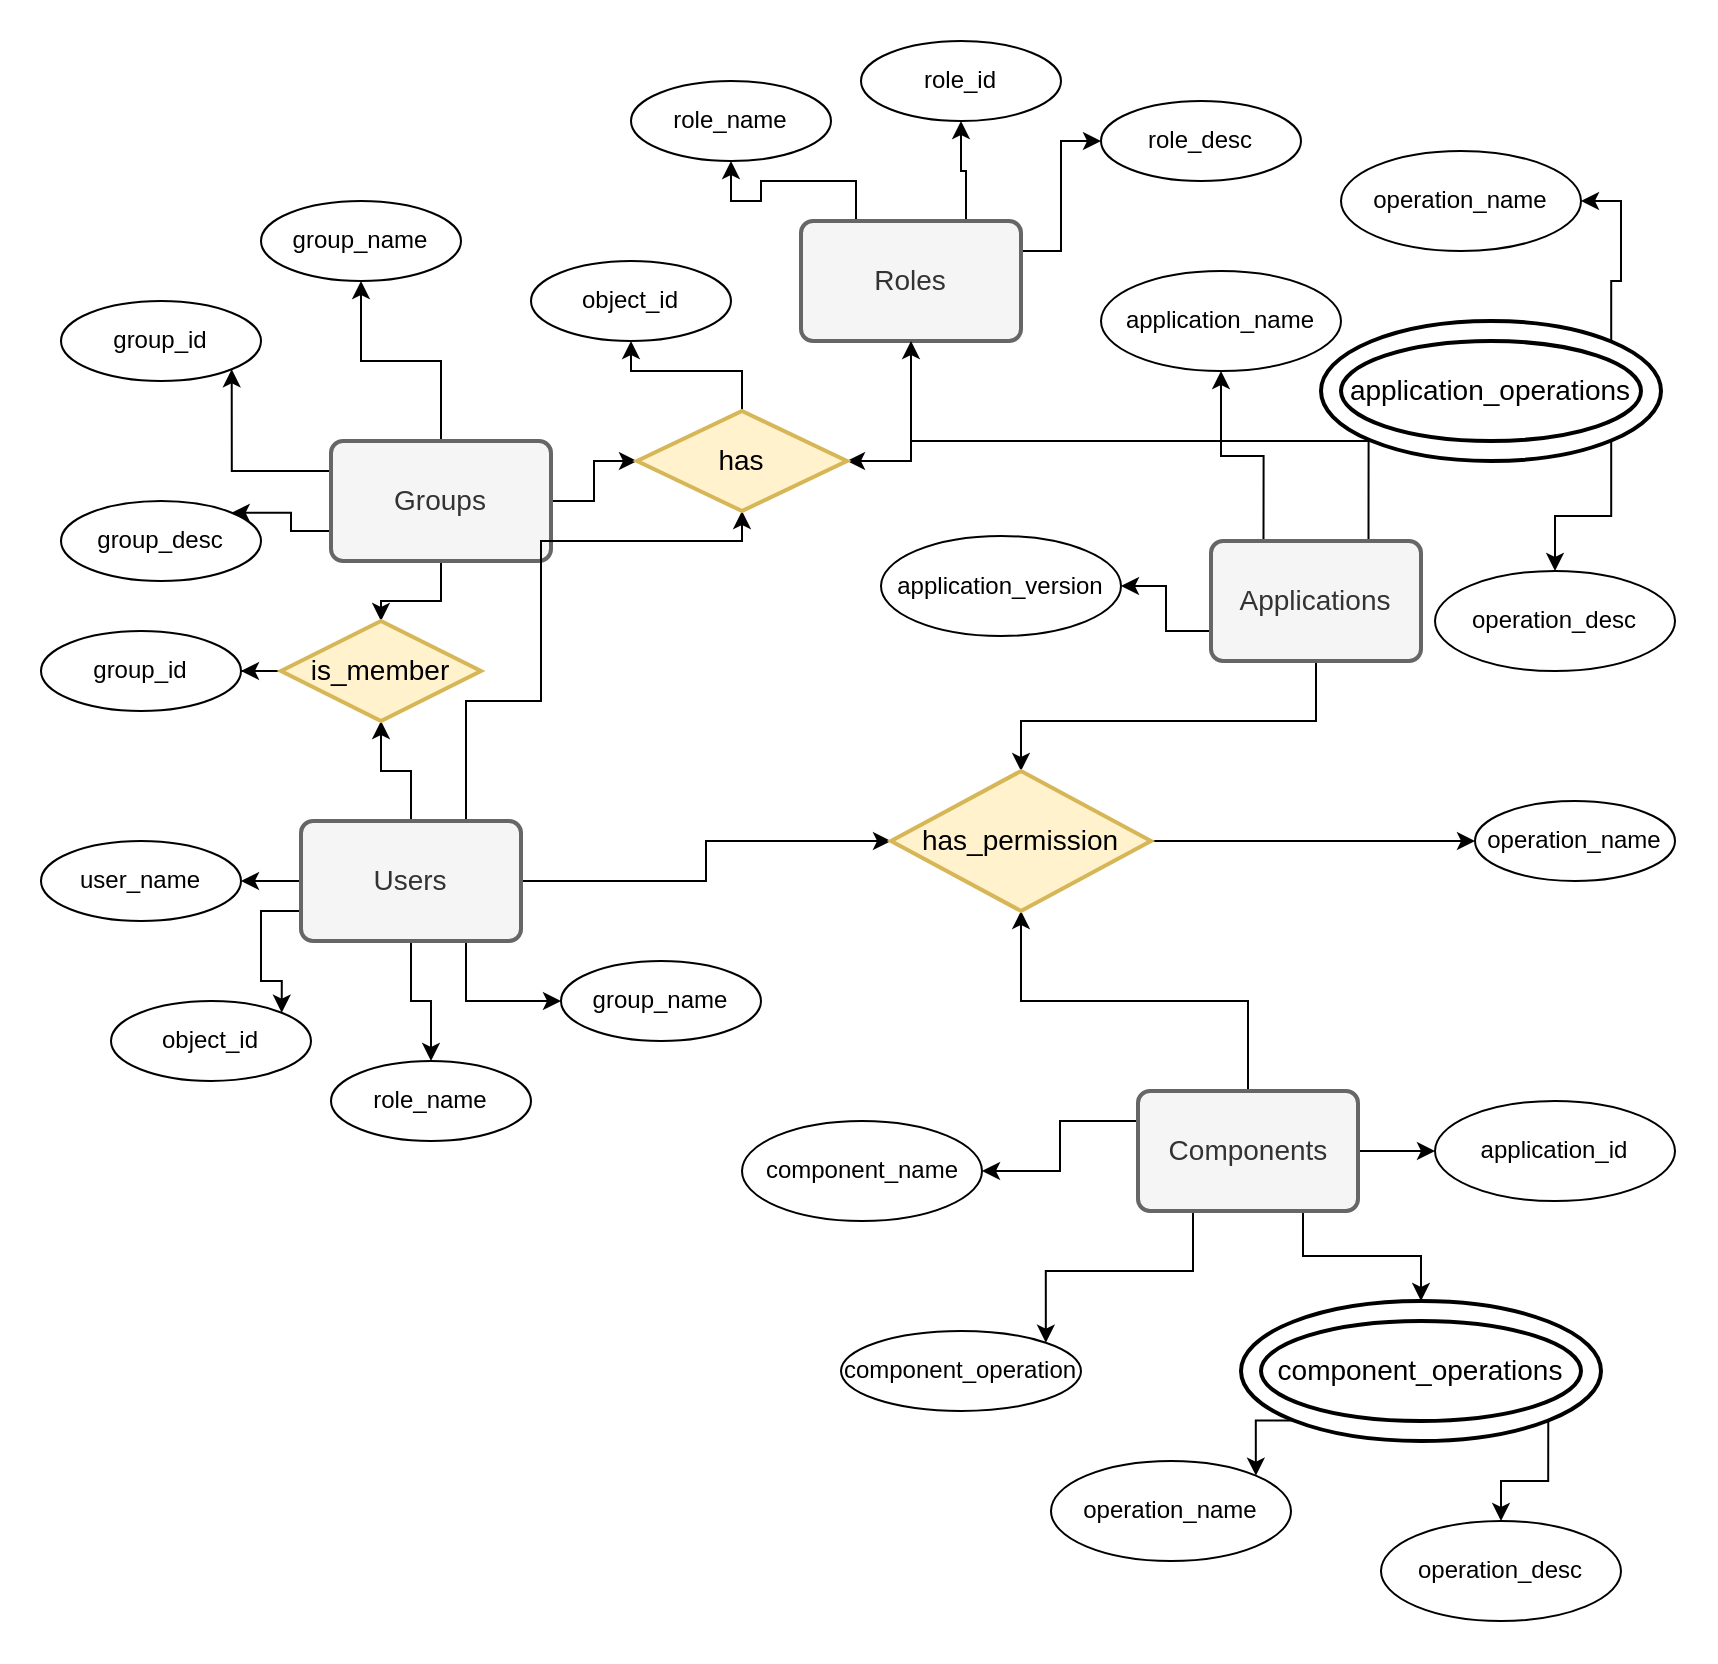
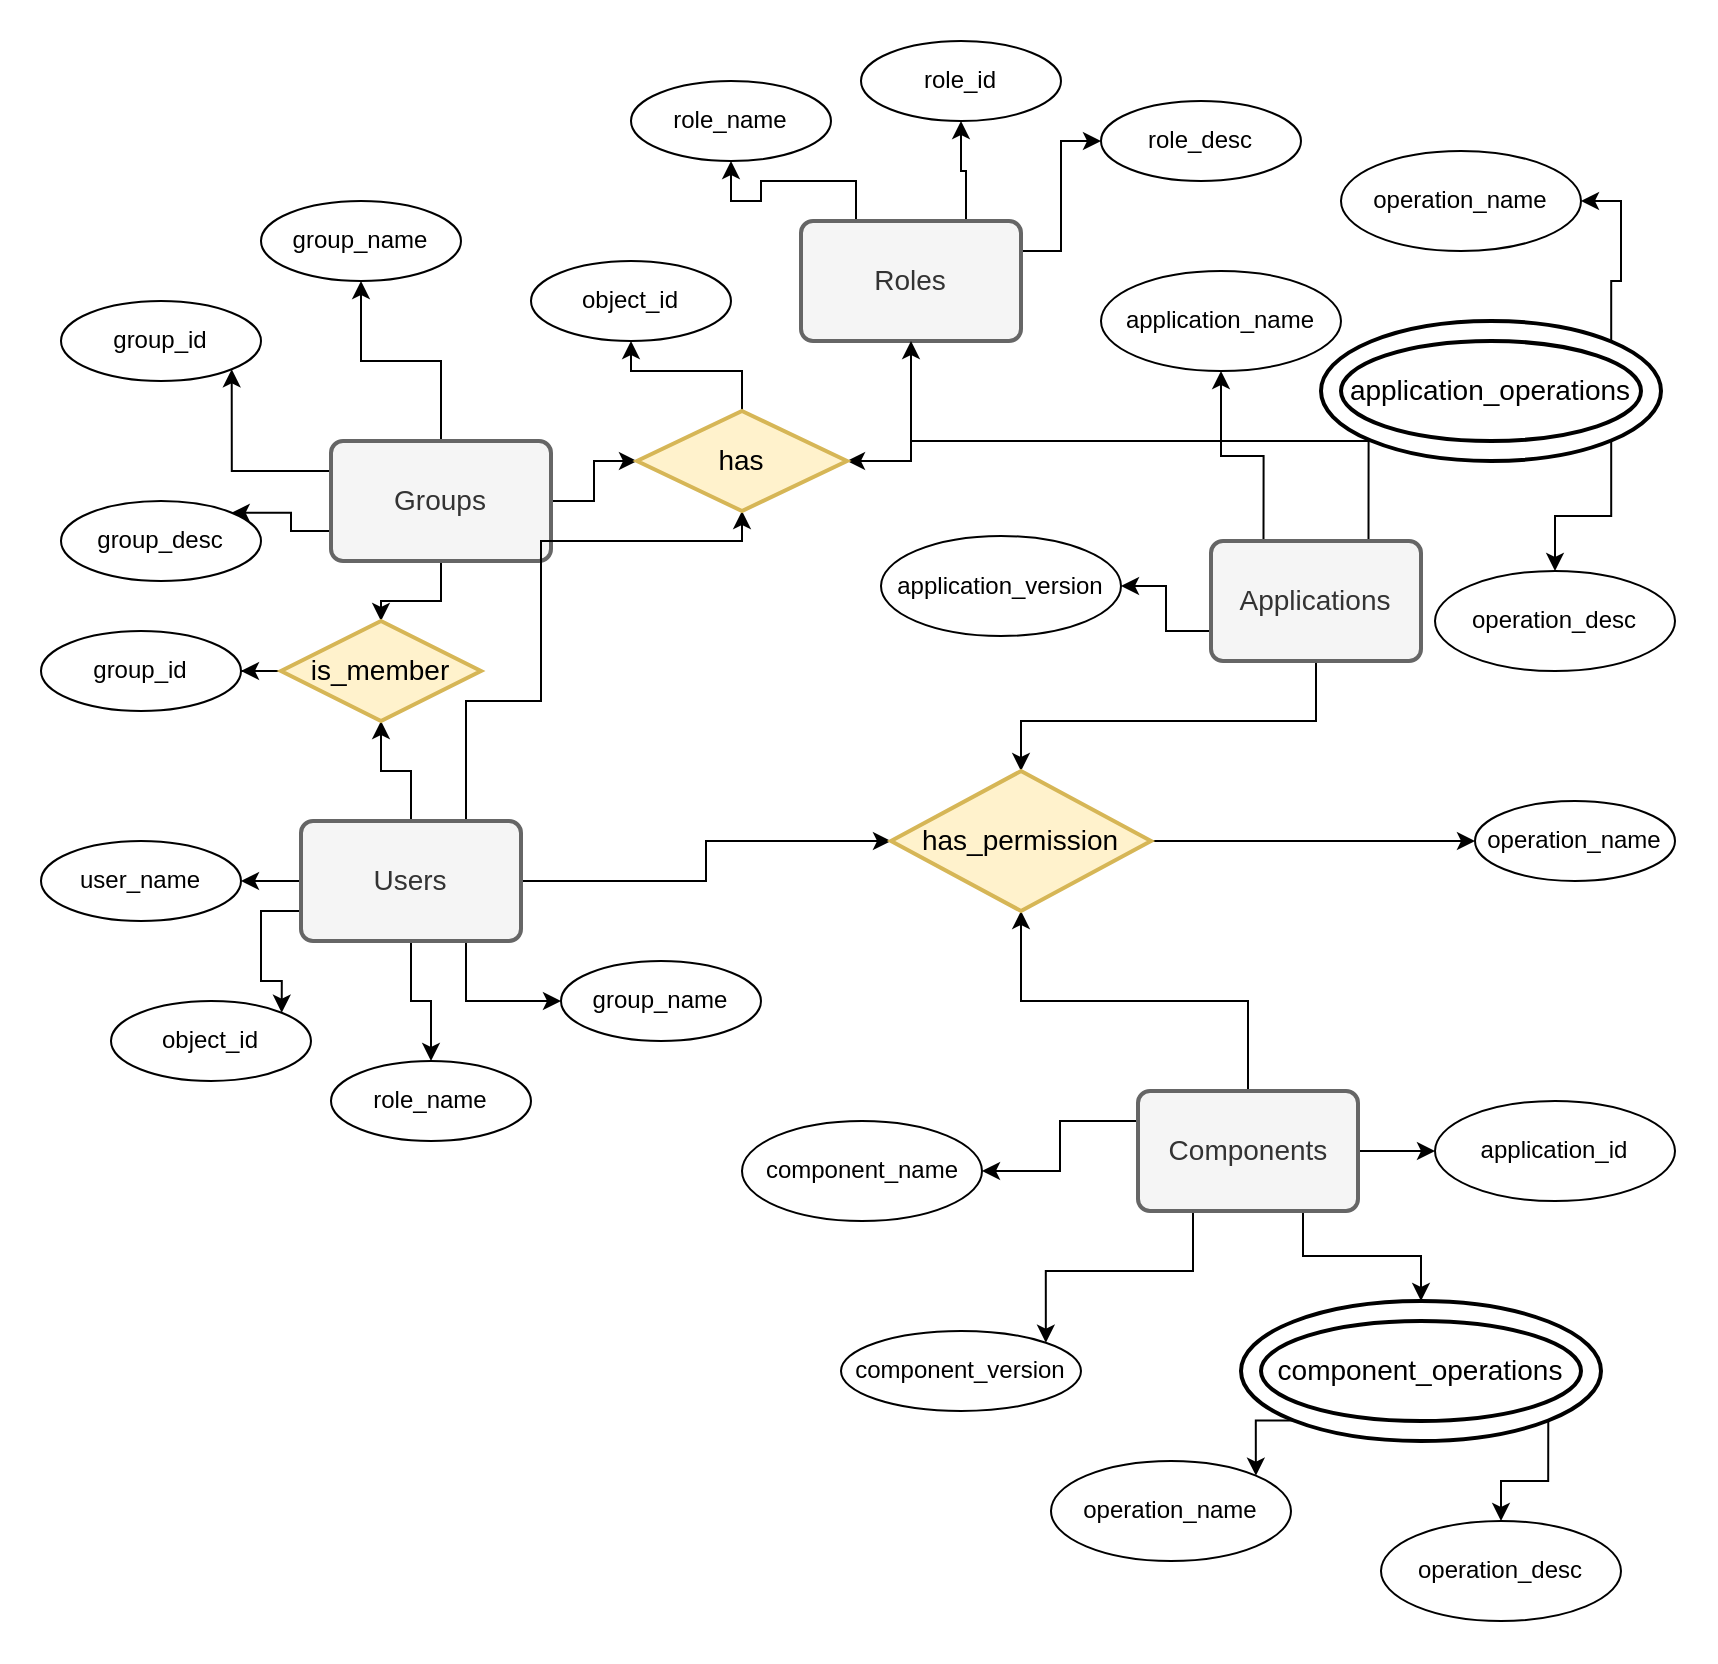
node "component_operation": label "component_operation" -> "component_version"
